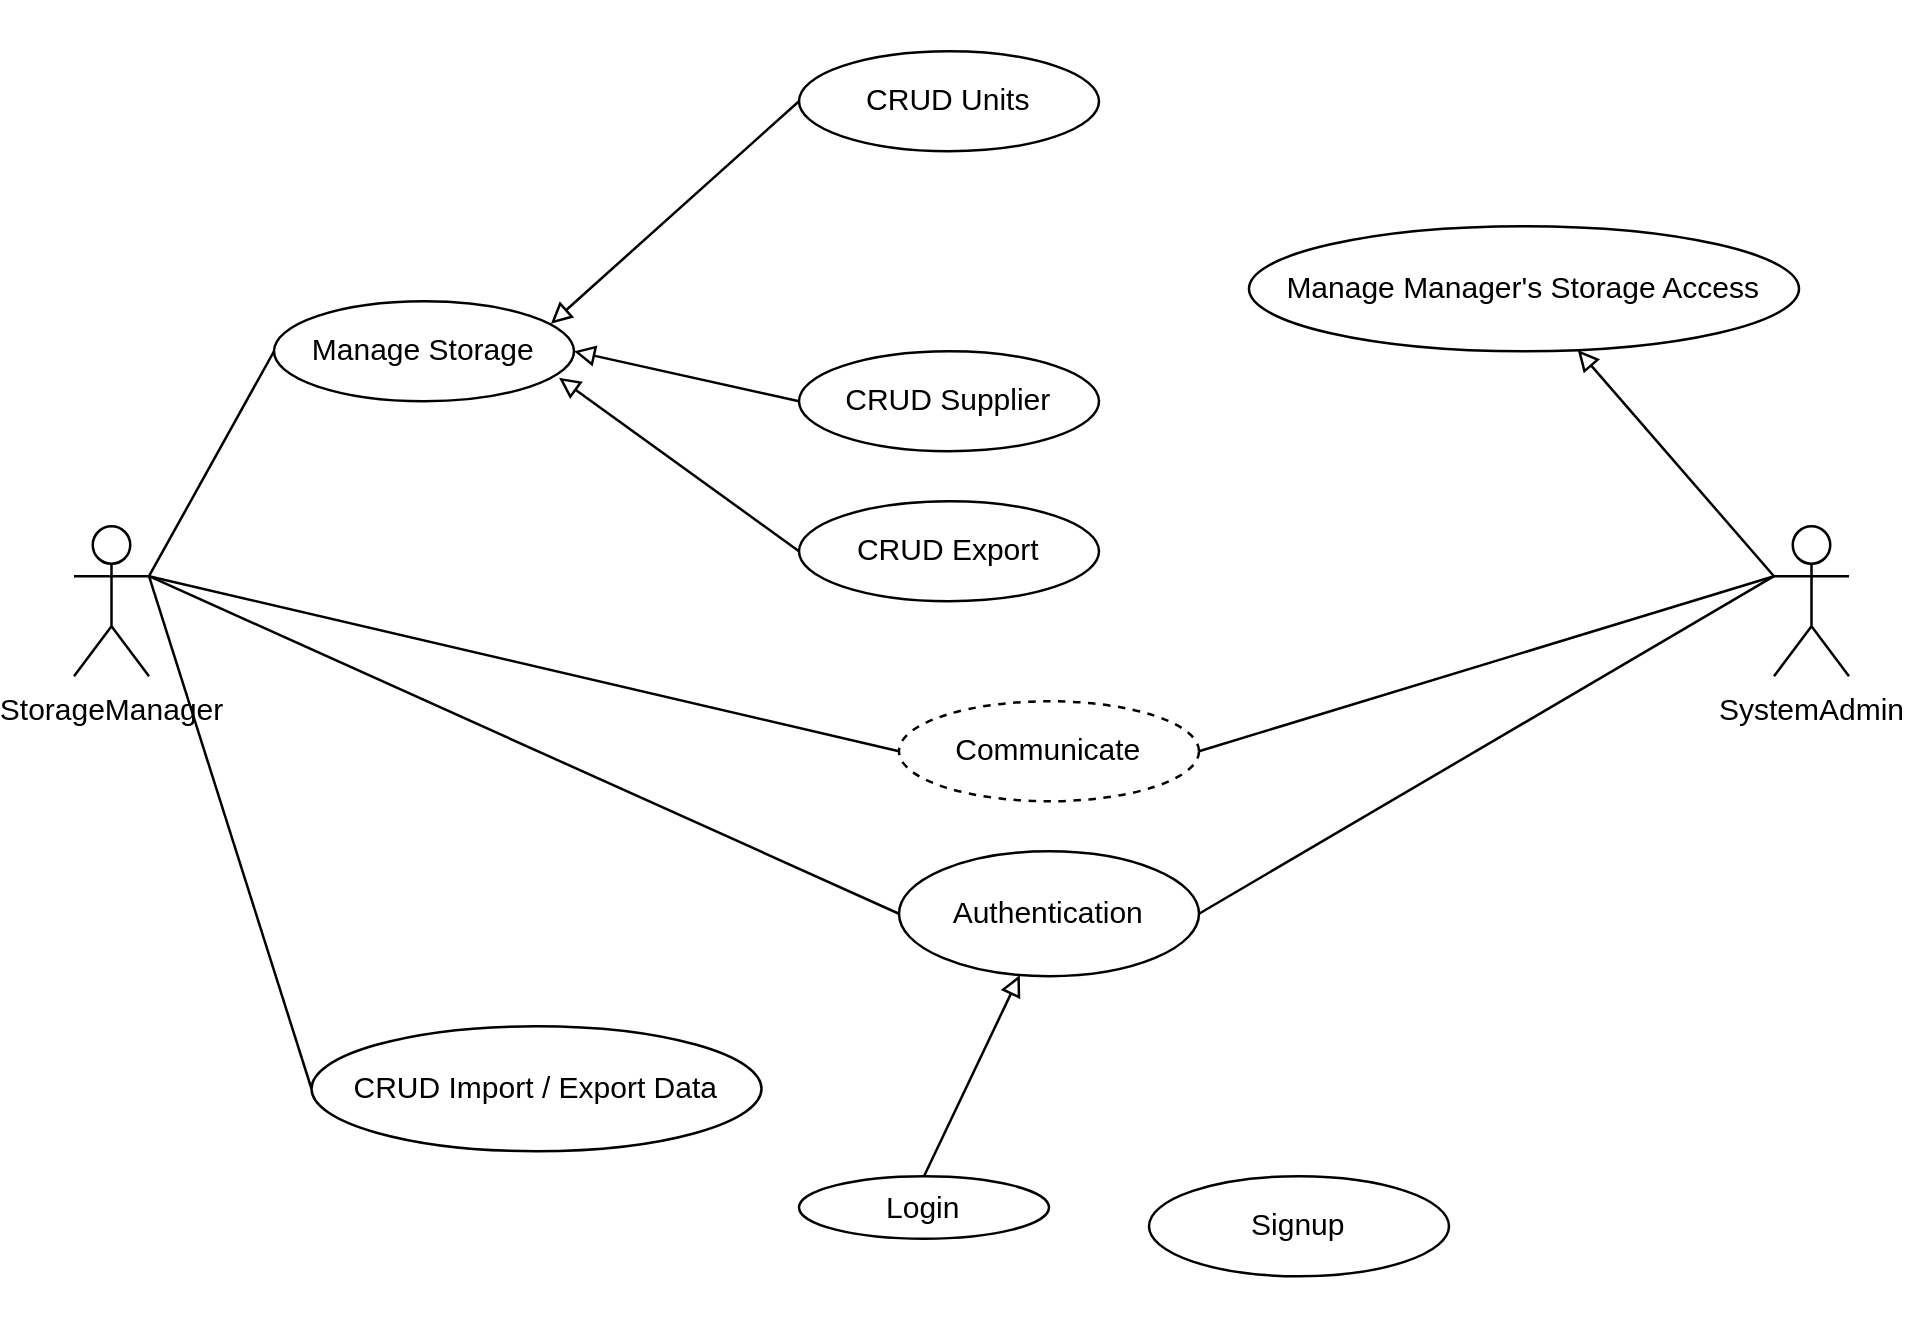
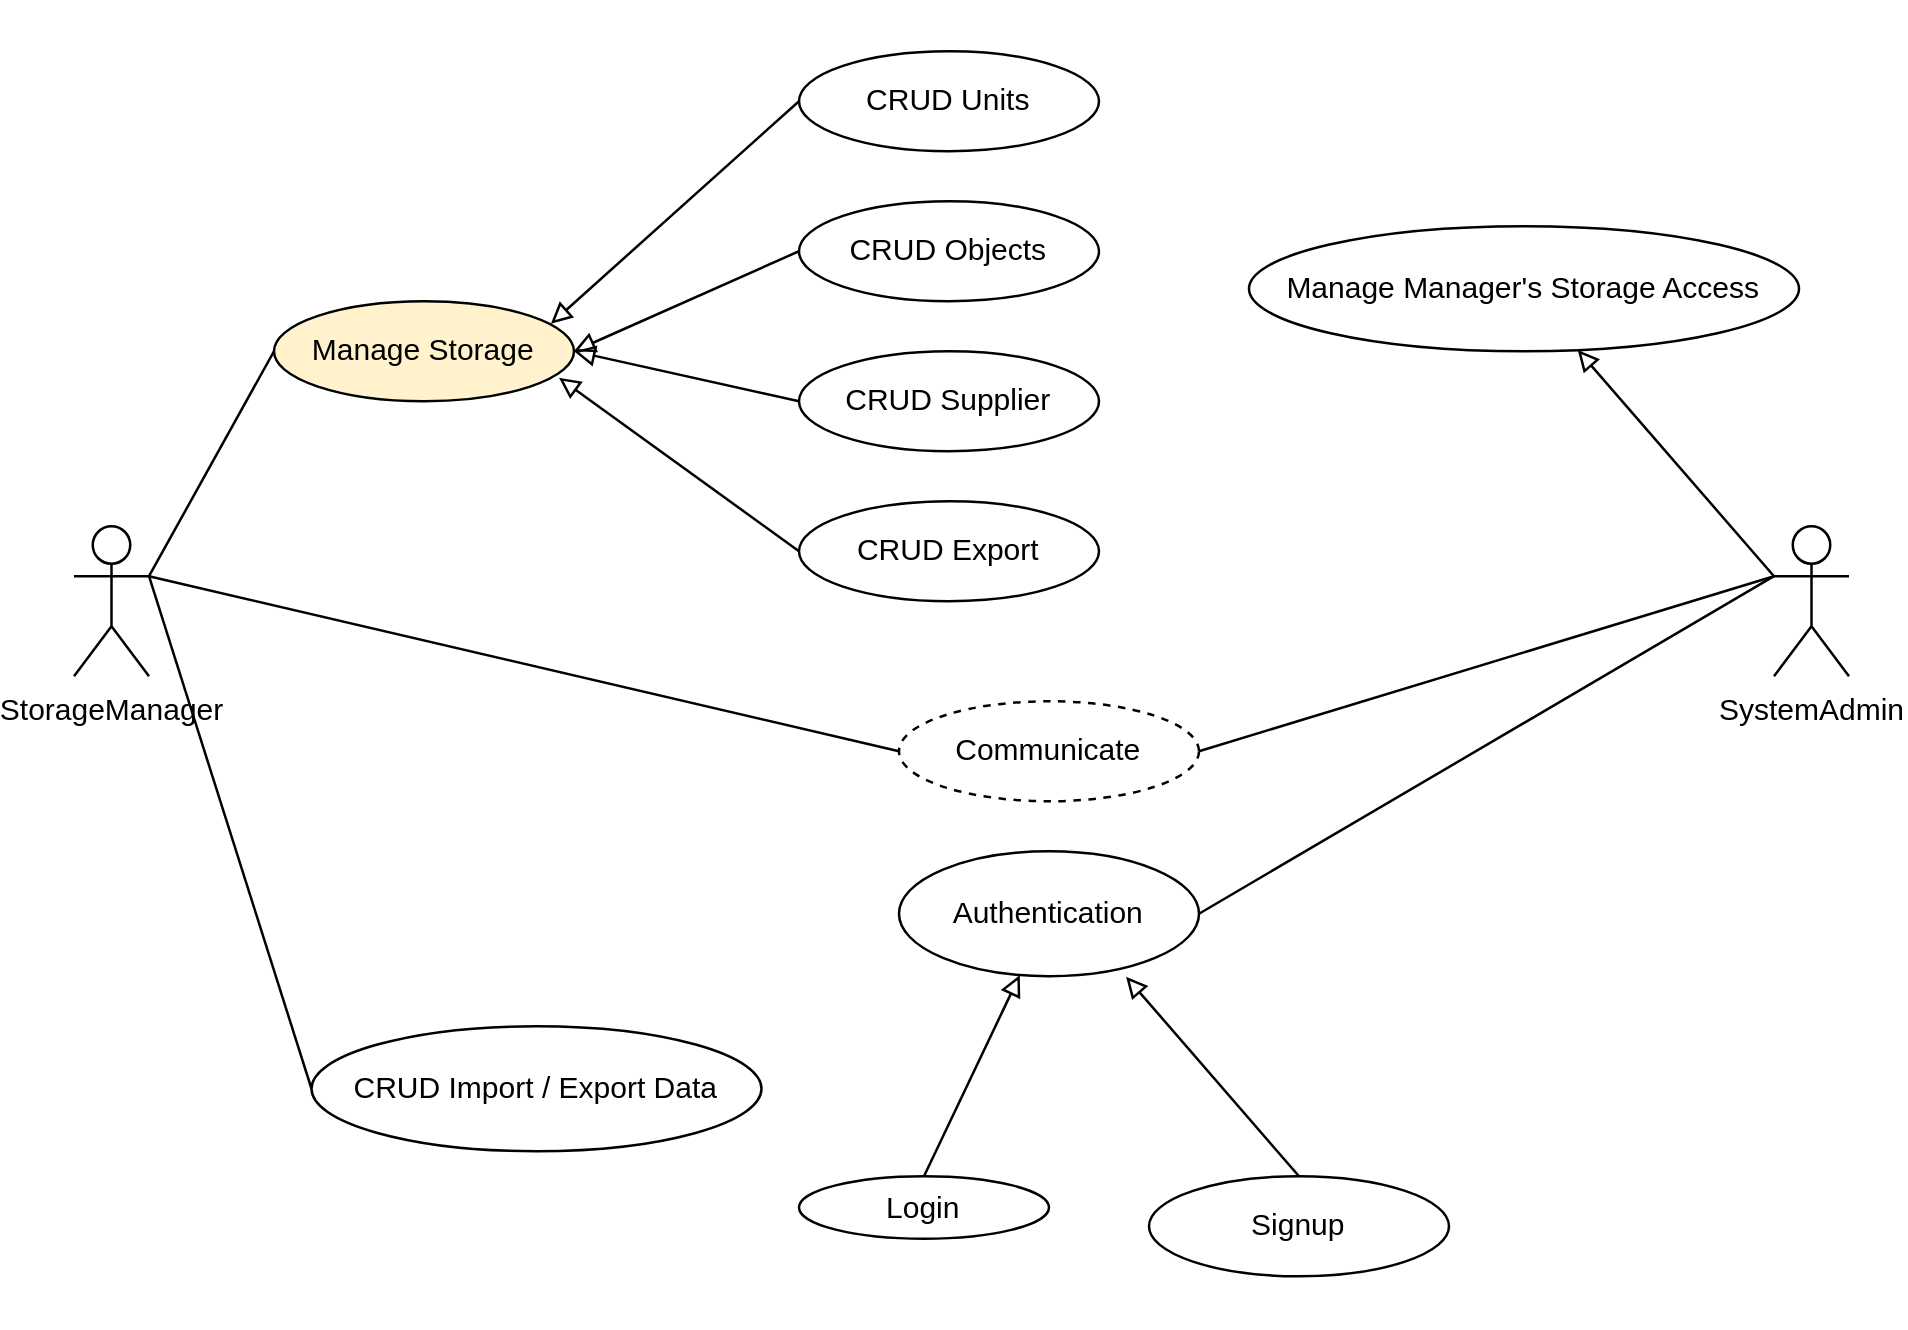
node "CRUD Objects": added
edge "CRUD Objects" -> "Manage Storage": added
node "Manage Storage": fillcolor #ffffff -> #fff2cc
edge "StorageManager" -- "Authentication": removed
edge "Signup" -> "Authentication": added
